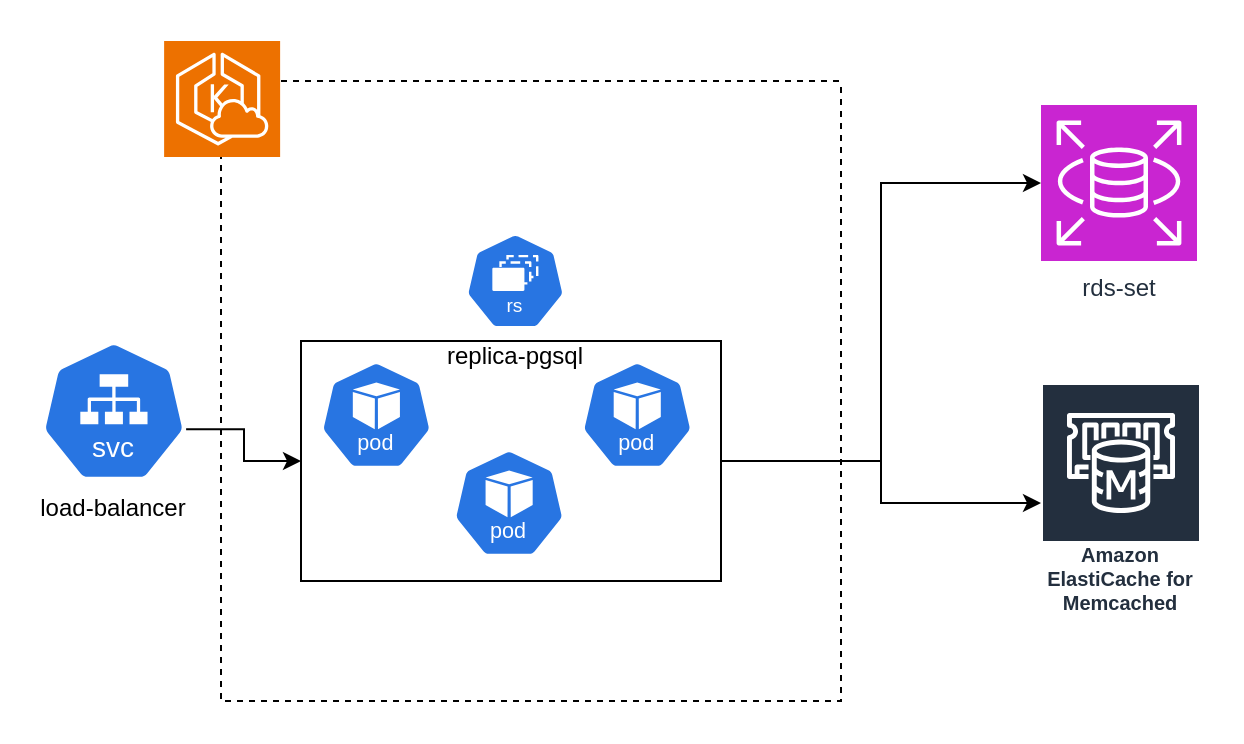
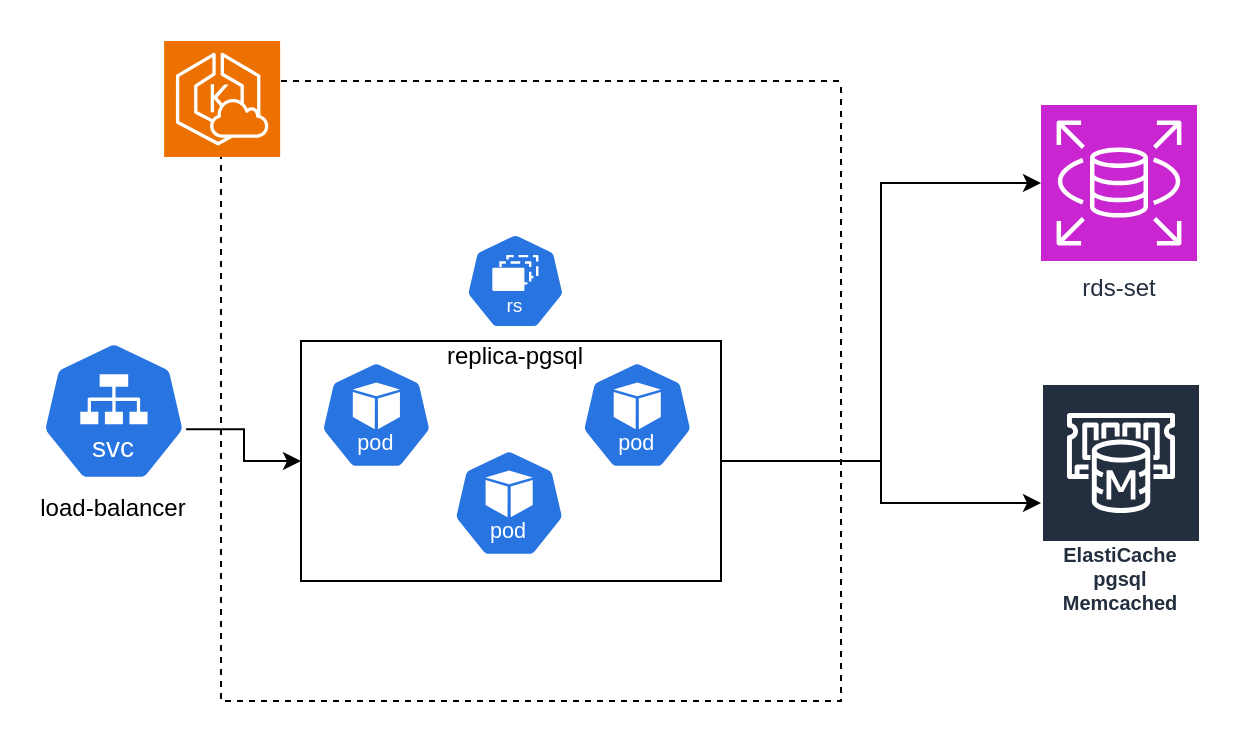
node "Amazon ElastiCache for Memcached": label "Amazon ElastiCache for Memcached" -> "Amazon ElastiCache pgsql Memcached"
